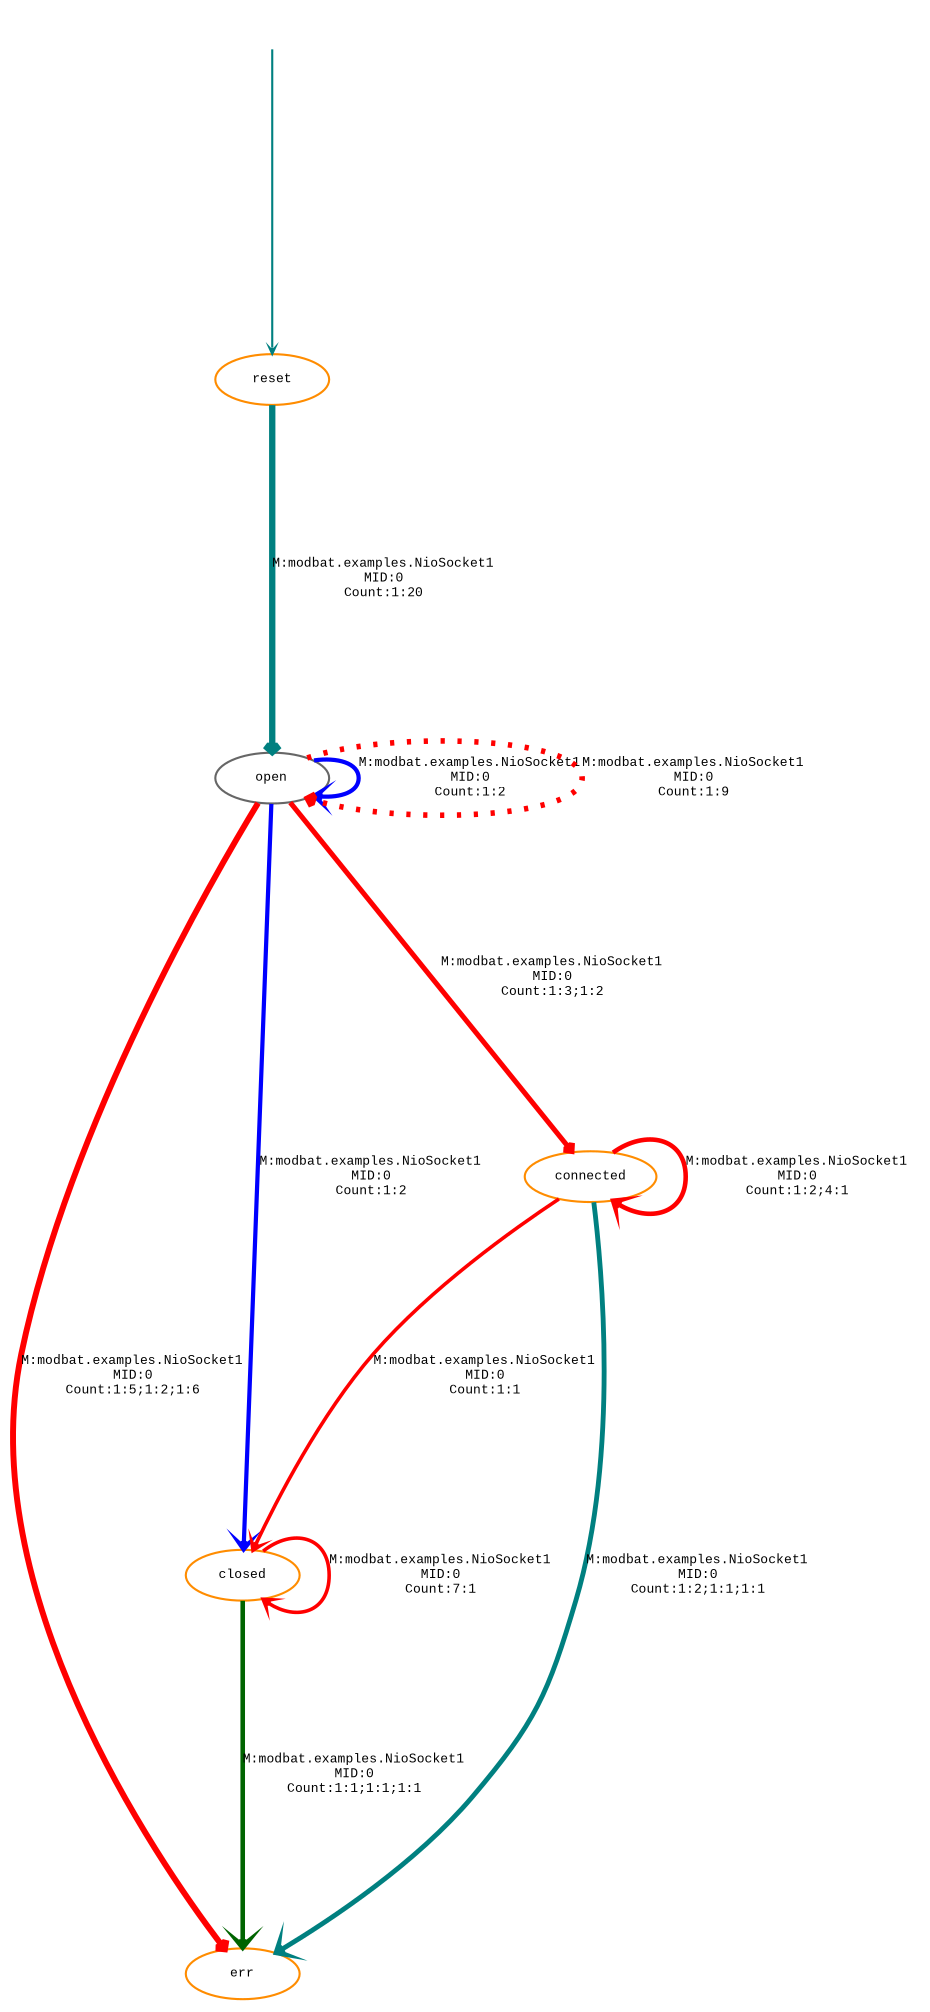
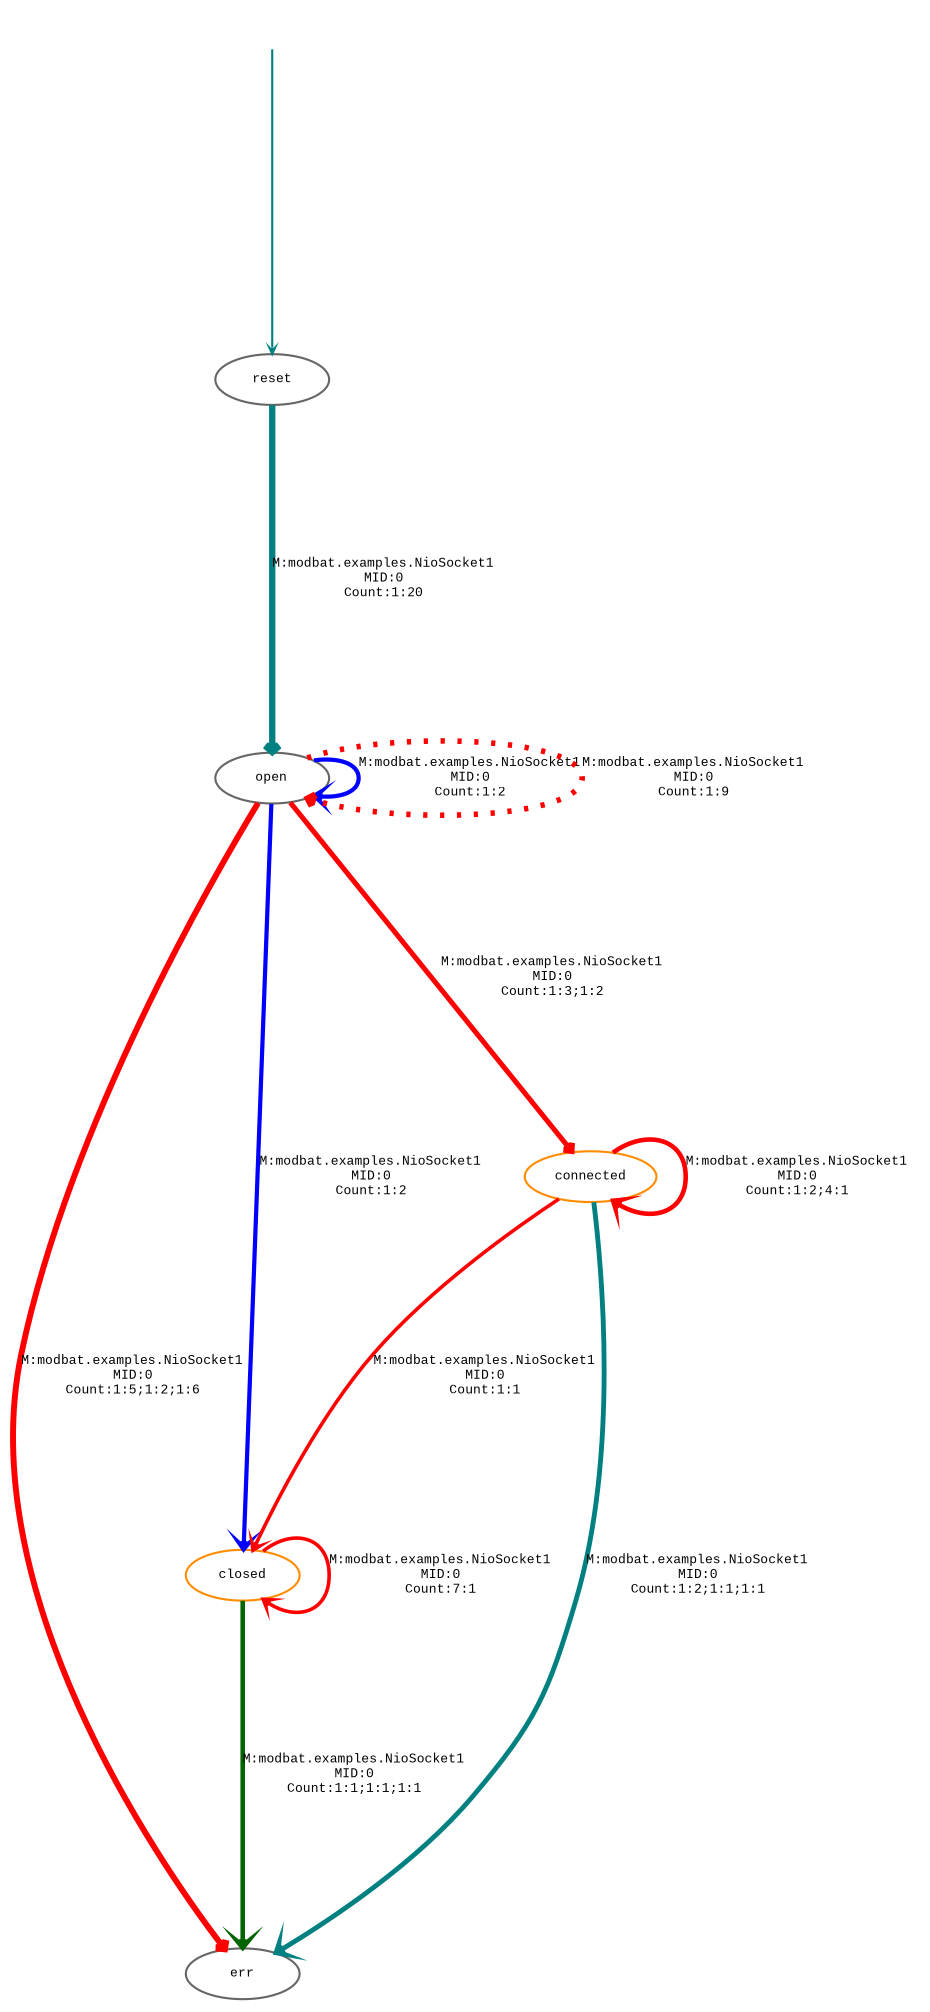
node "reset": color darkorange -> gray40
node "err": color darkorange -> gray40
